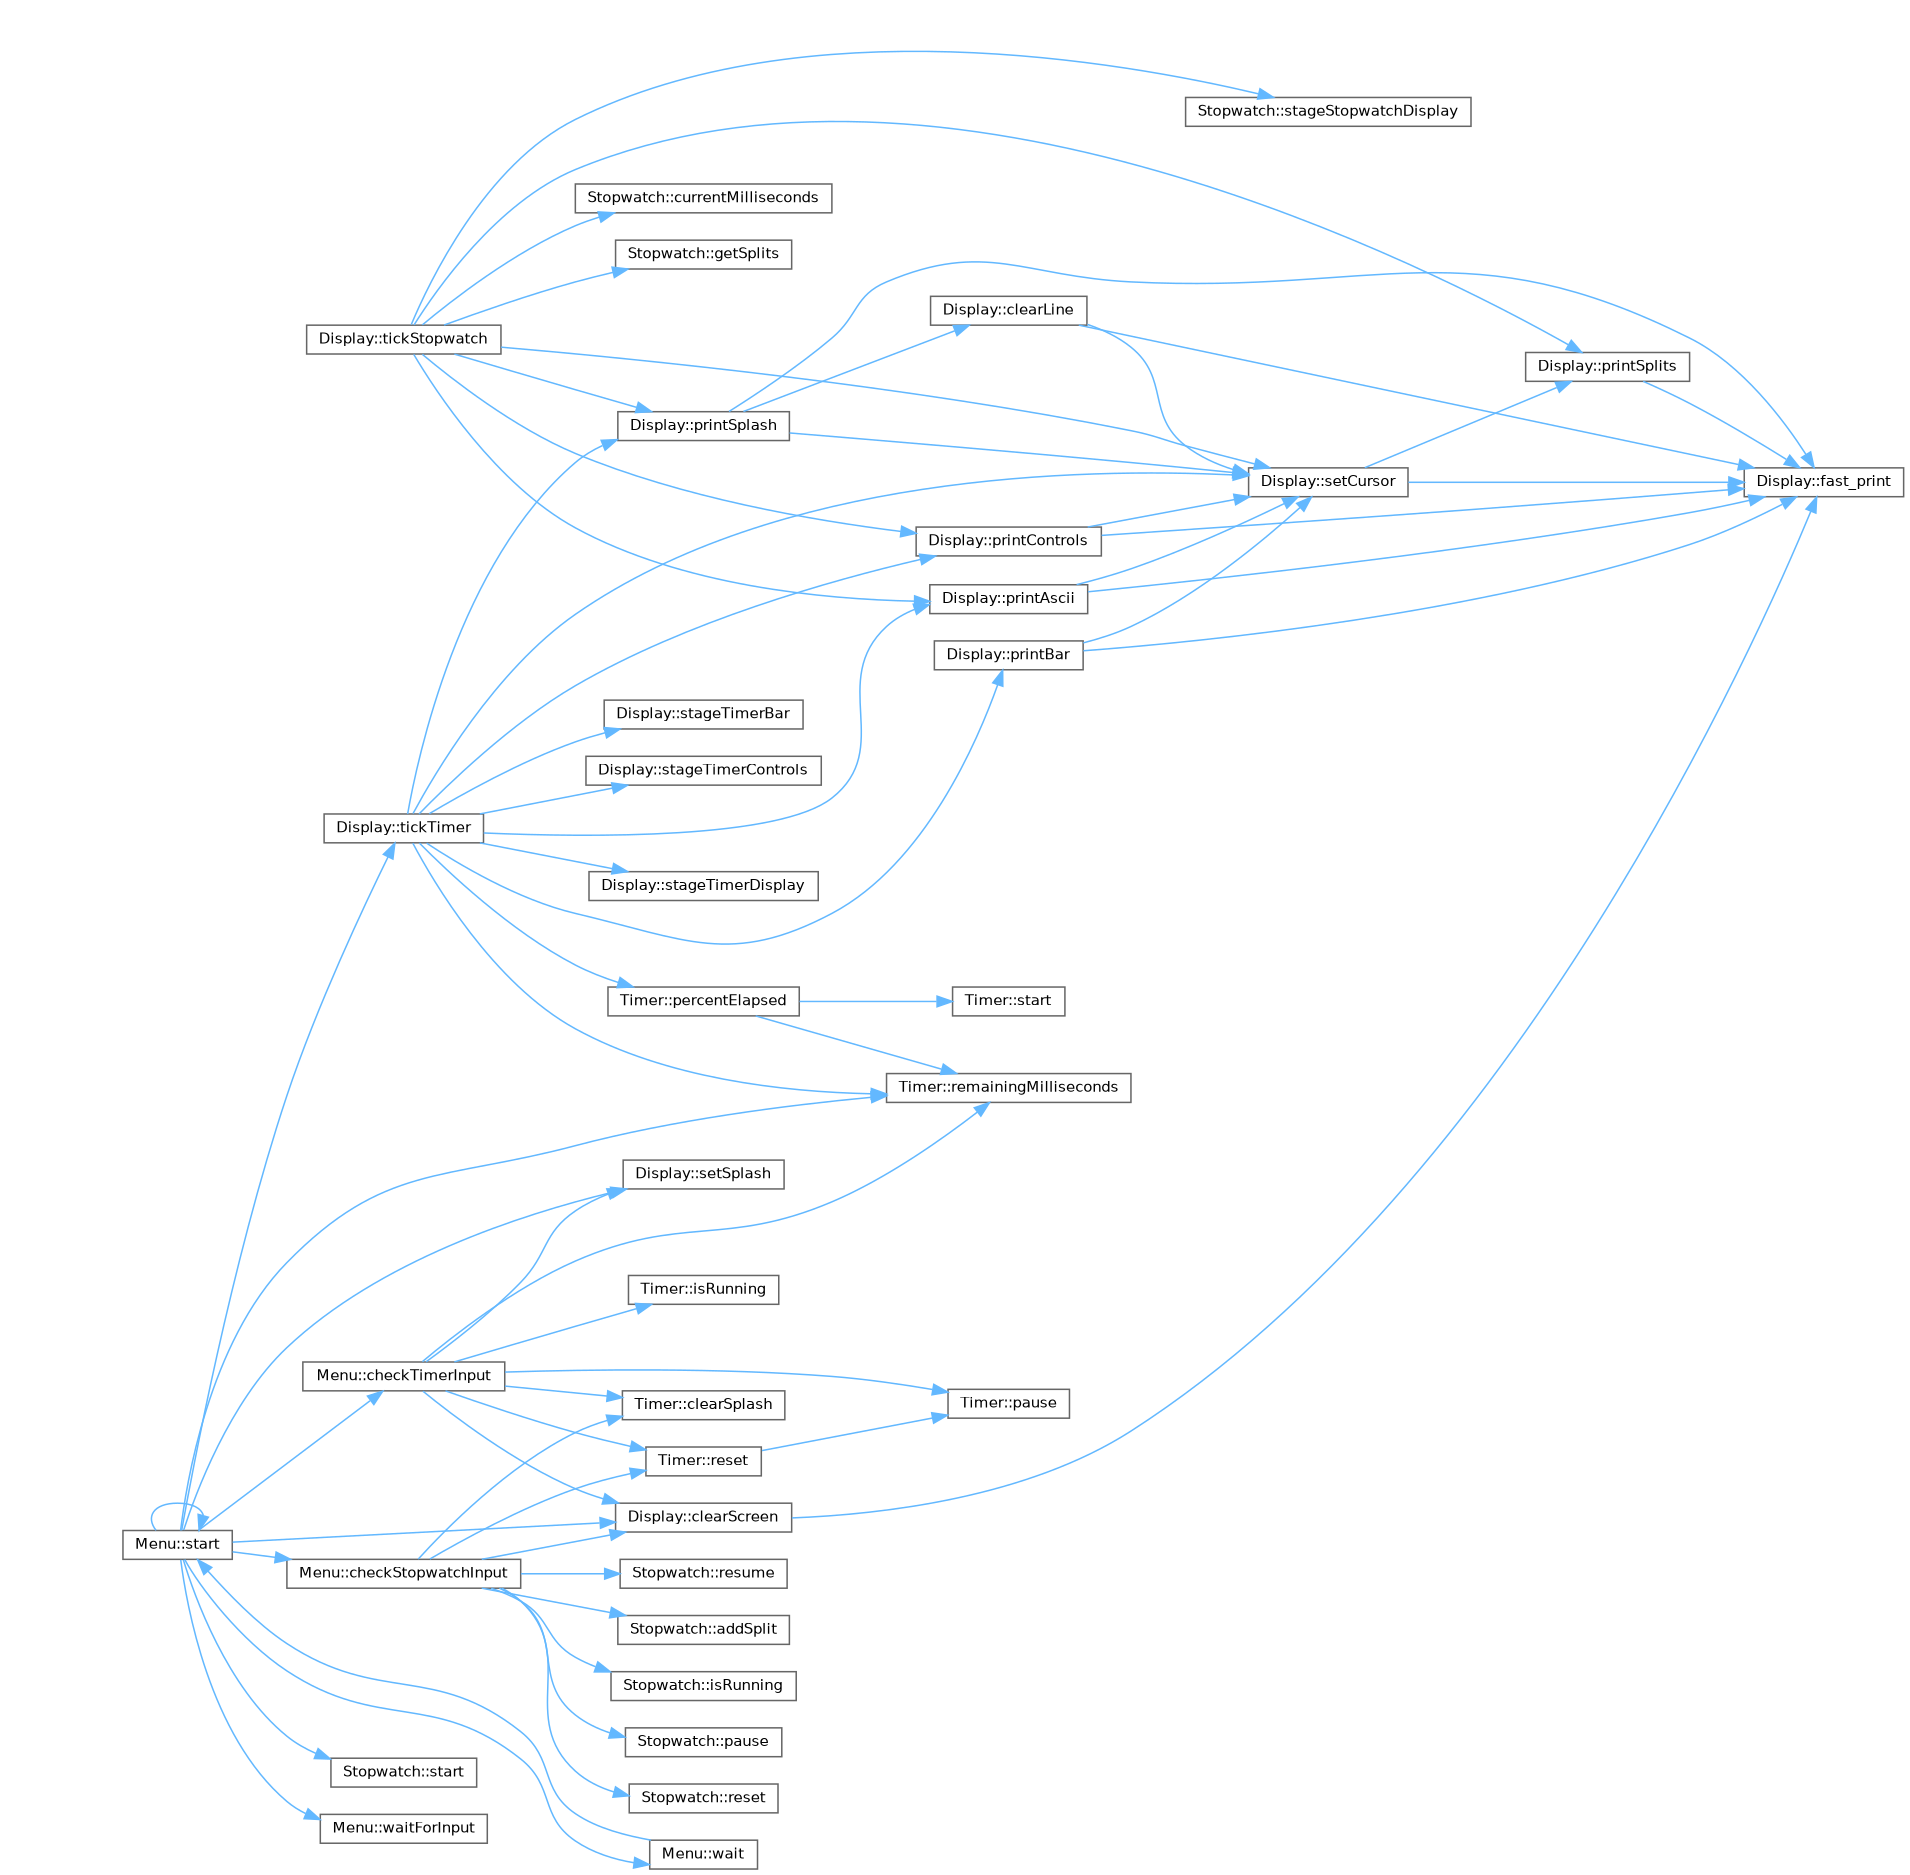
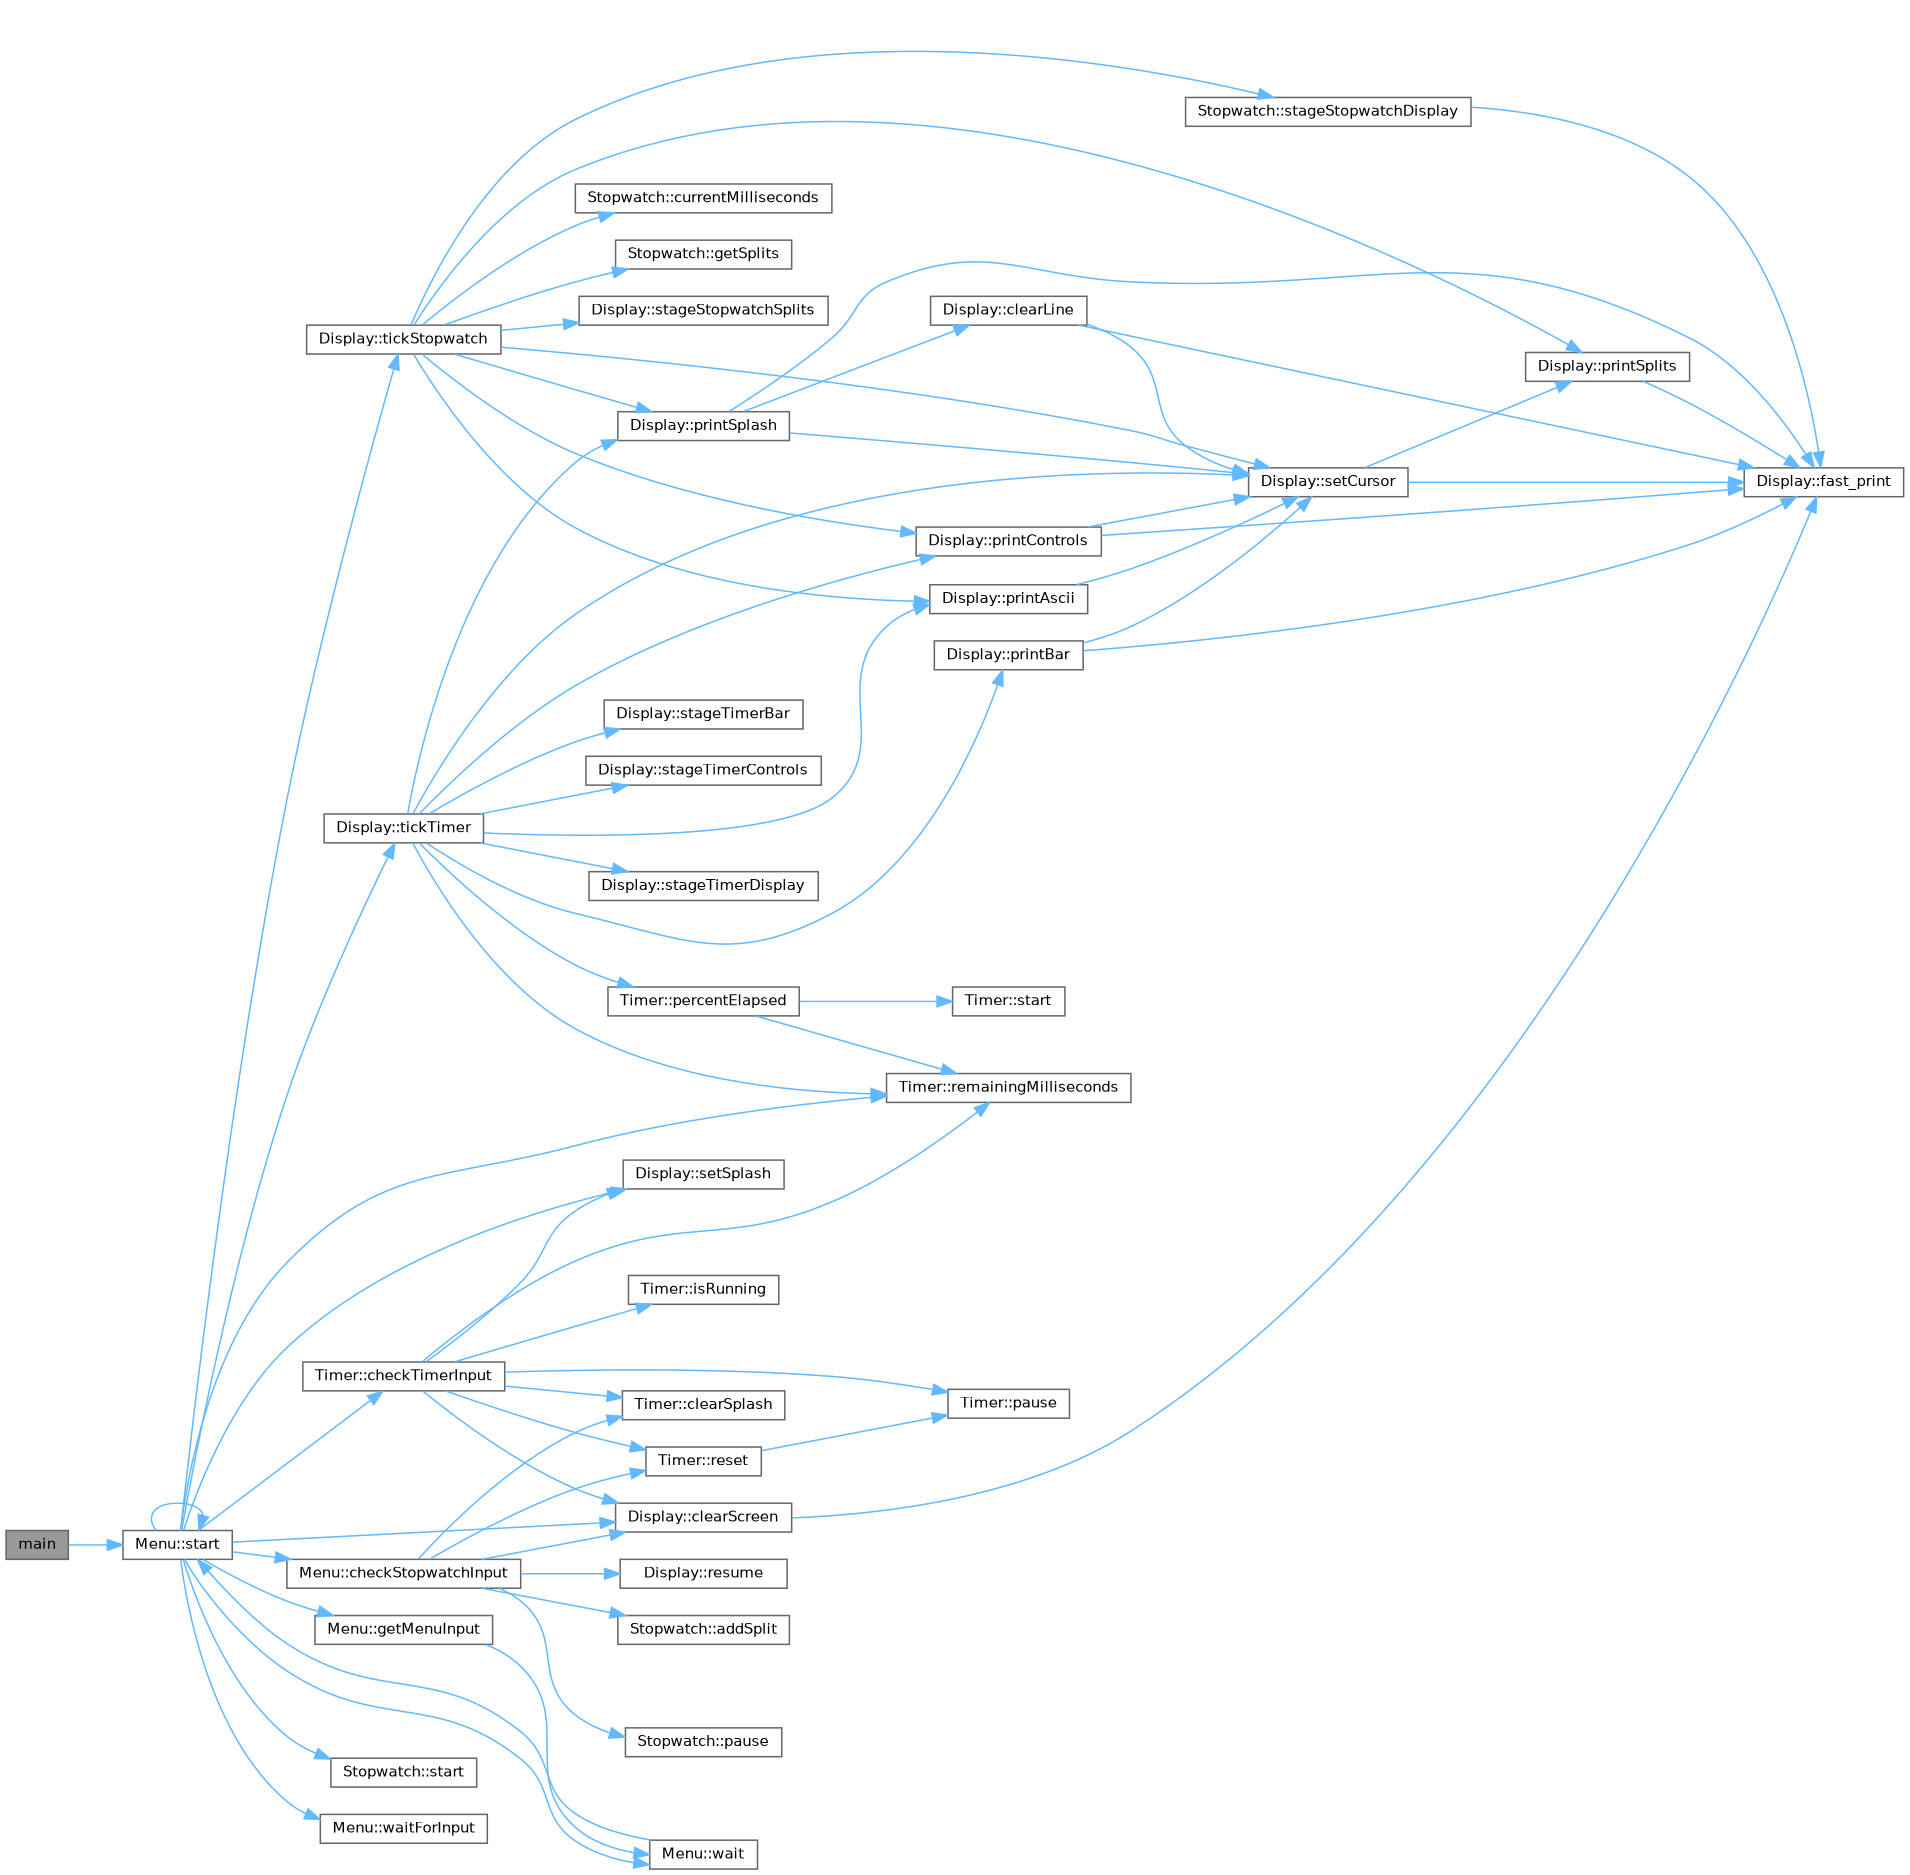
node "Display::stageStopwatchSplits": added
edge "Display::printAscii" -> "Display::fast_print": now "Stopwatch::stageStopwatchDisplay" -> "Display::fast_print"
edge "Menu::start" -> "Display::tickStopwatch": added
node "Menu::checkTimerInput": label "Menu::checkTimerInput" -> "Timer::checkTimerInput"
node "main": added
node "Stopwatch::resume": label "Stopwatch::resume" -> "Display::resume"
node "Menu::getMenuInput": added
node "Stopwatch::isRunning": removed
node "Stopwatch::reset": removed
